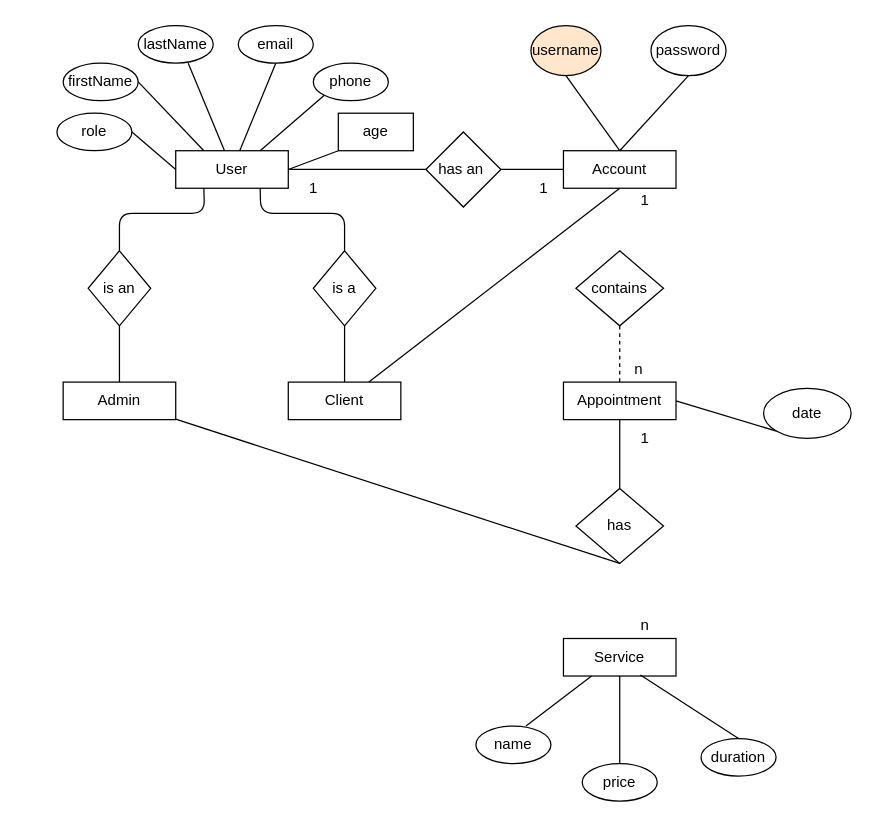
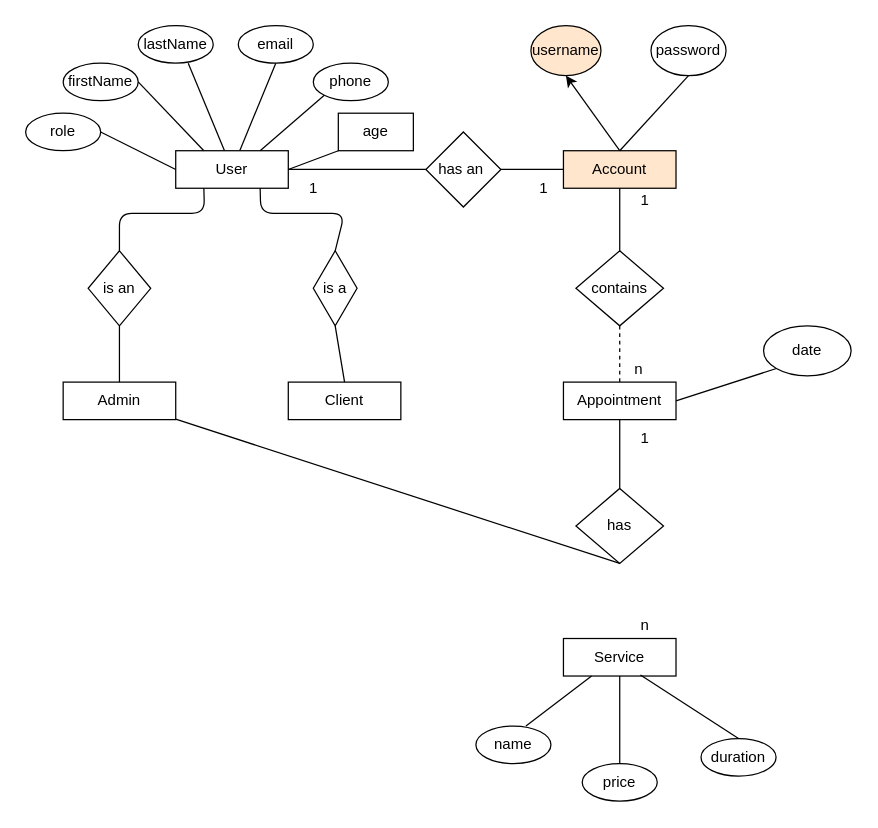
edge "username" -- "Account": arrowhead none -> classic
node "role": moved (94, 132) -> (63, 132)
node "Account": fillcolor #ffffff -> #ffe6cc
edge "Account" -- "Client": now "Account" -- "contains"
node "is a": size 63x75 -> 44x75
node "date": moved (807, 413) -> (807, 351)
